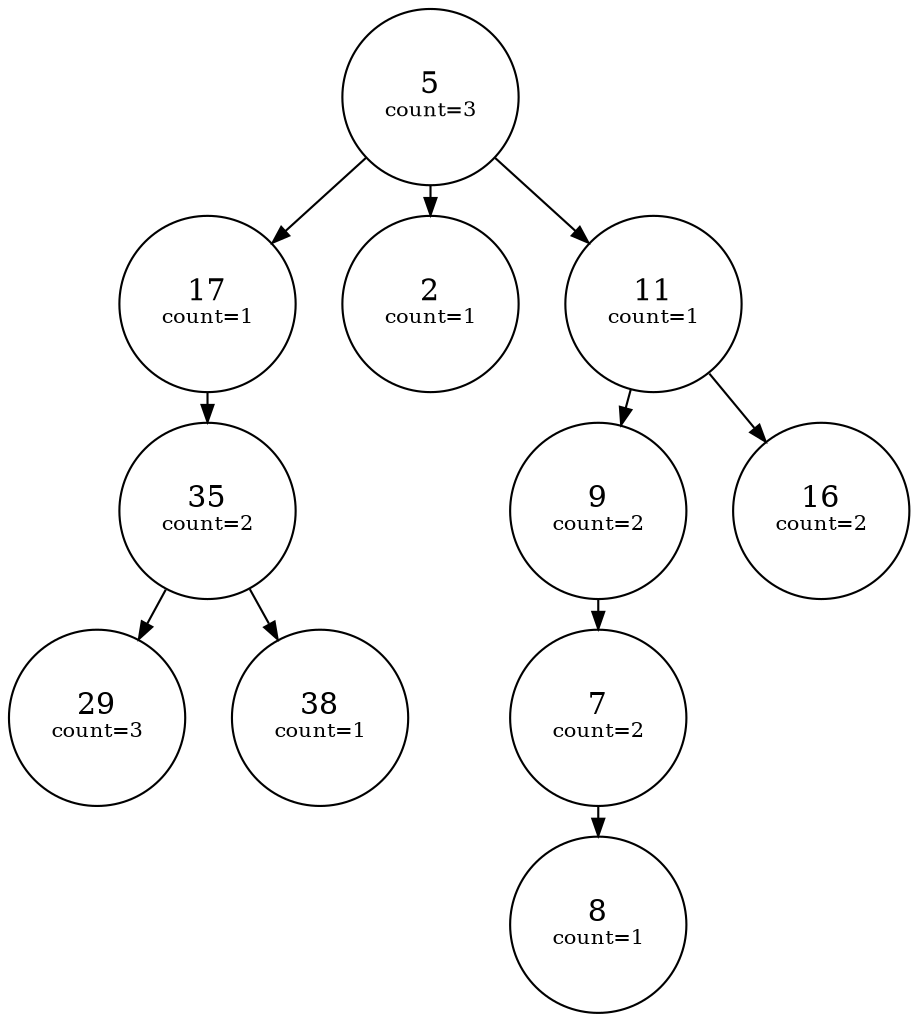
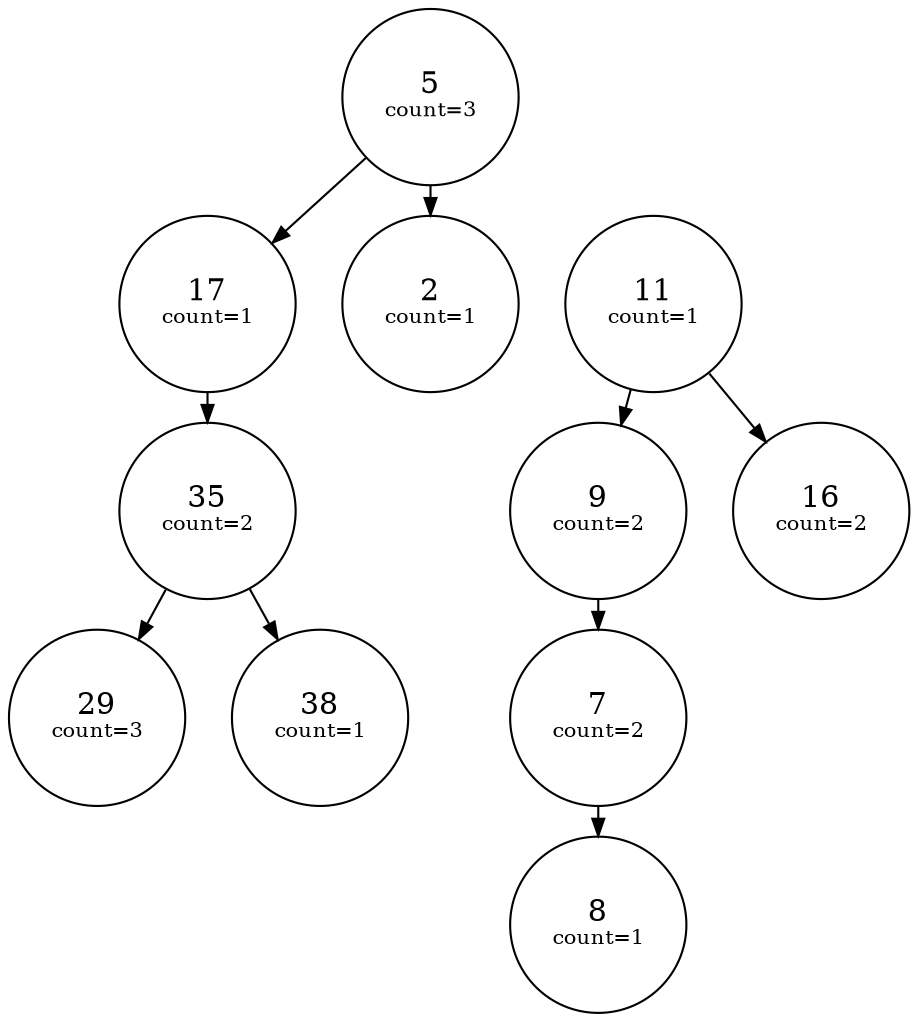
edge "5" -> "11": removed
